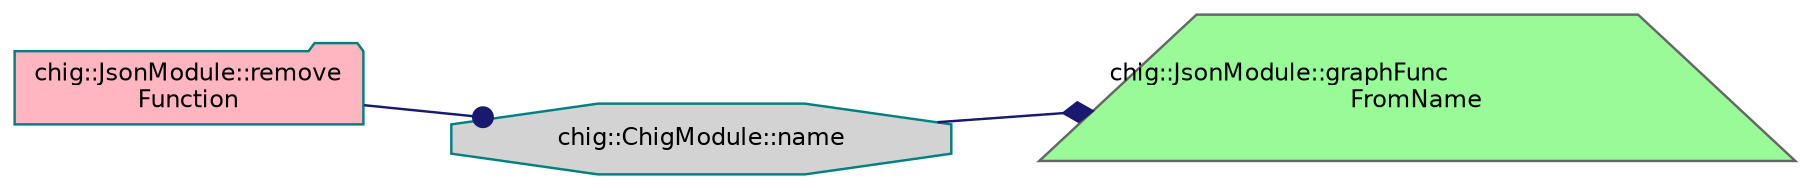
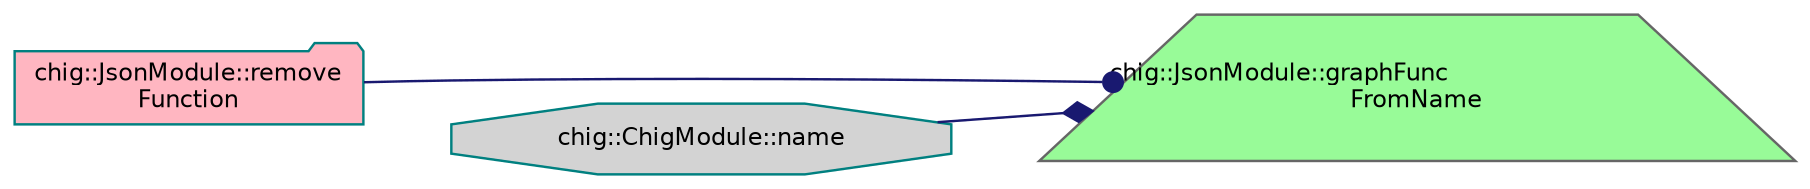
edge "chig::JsonModule::remove Function" -> "chig::ChigModule::name": now "chig::JsonModule::remove Function" -> "chig::JsonModule::graphFunc FromName"
